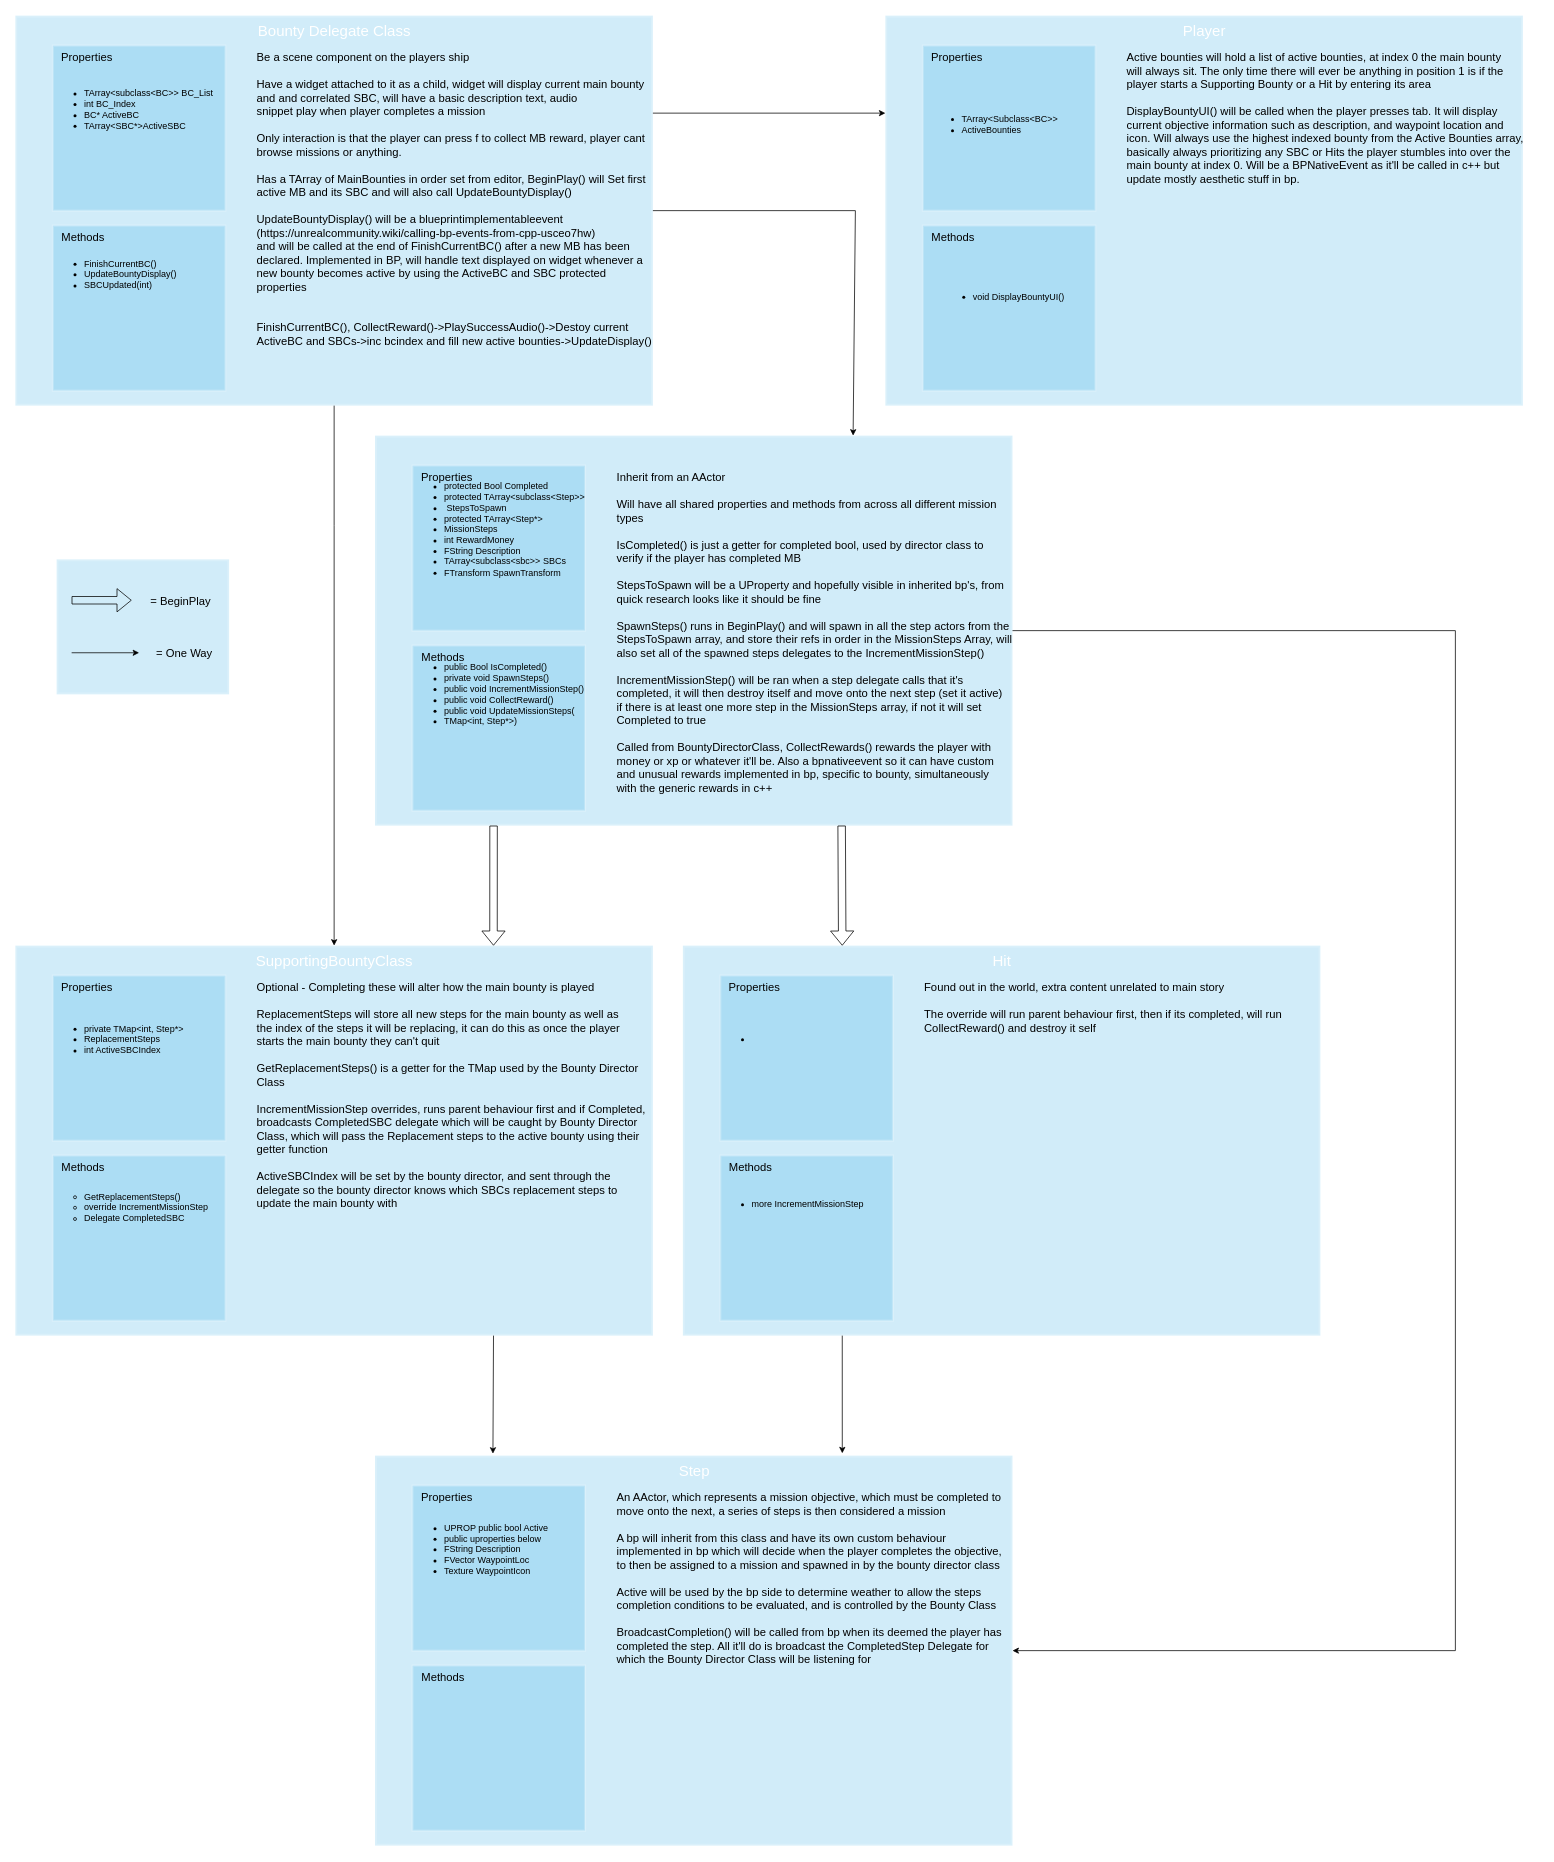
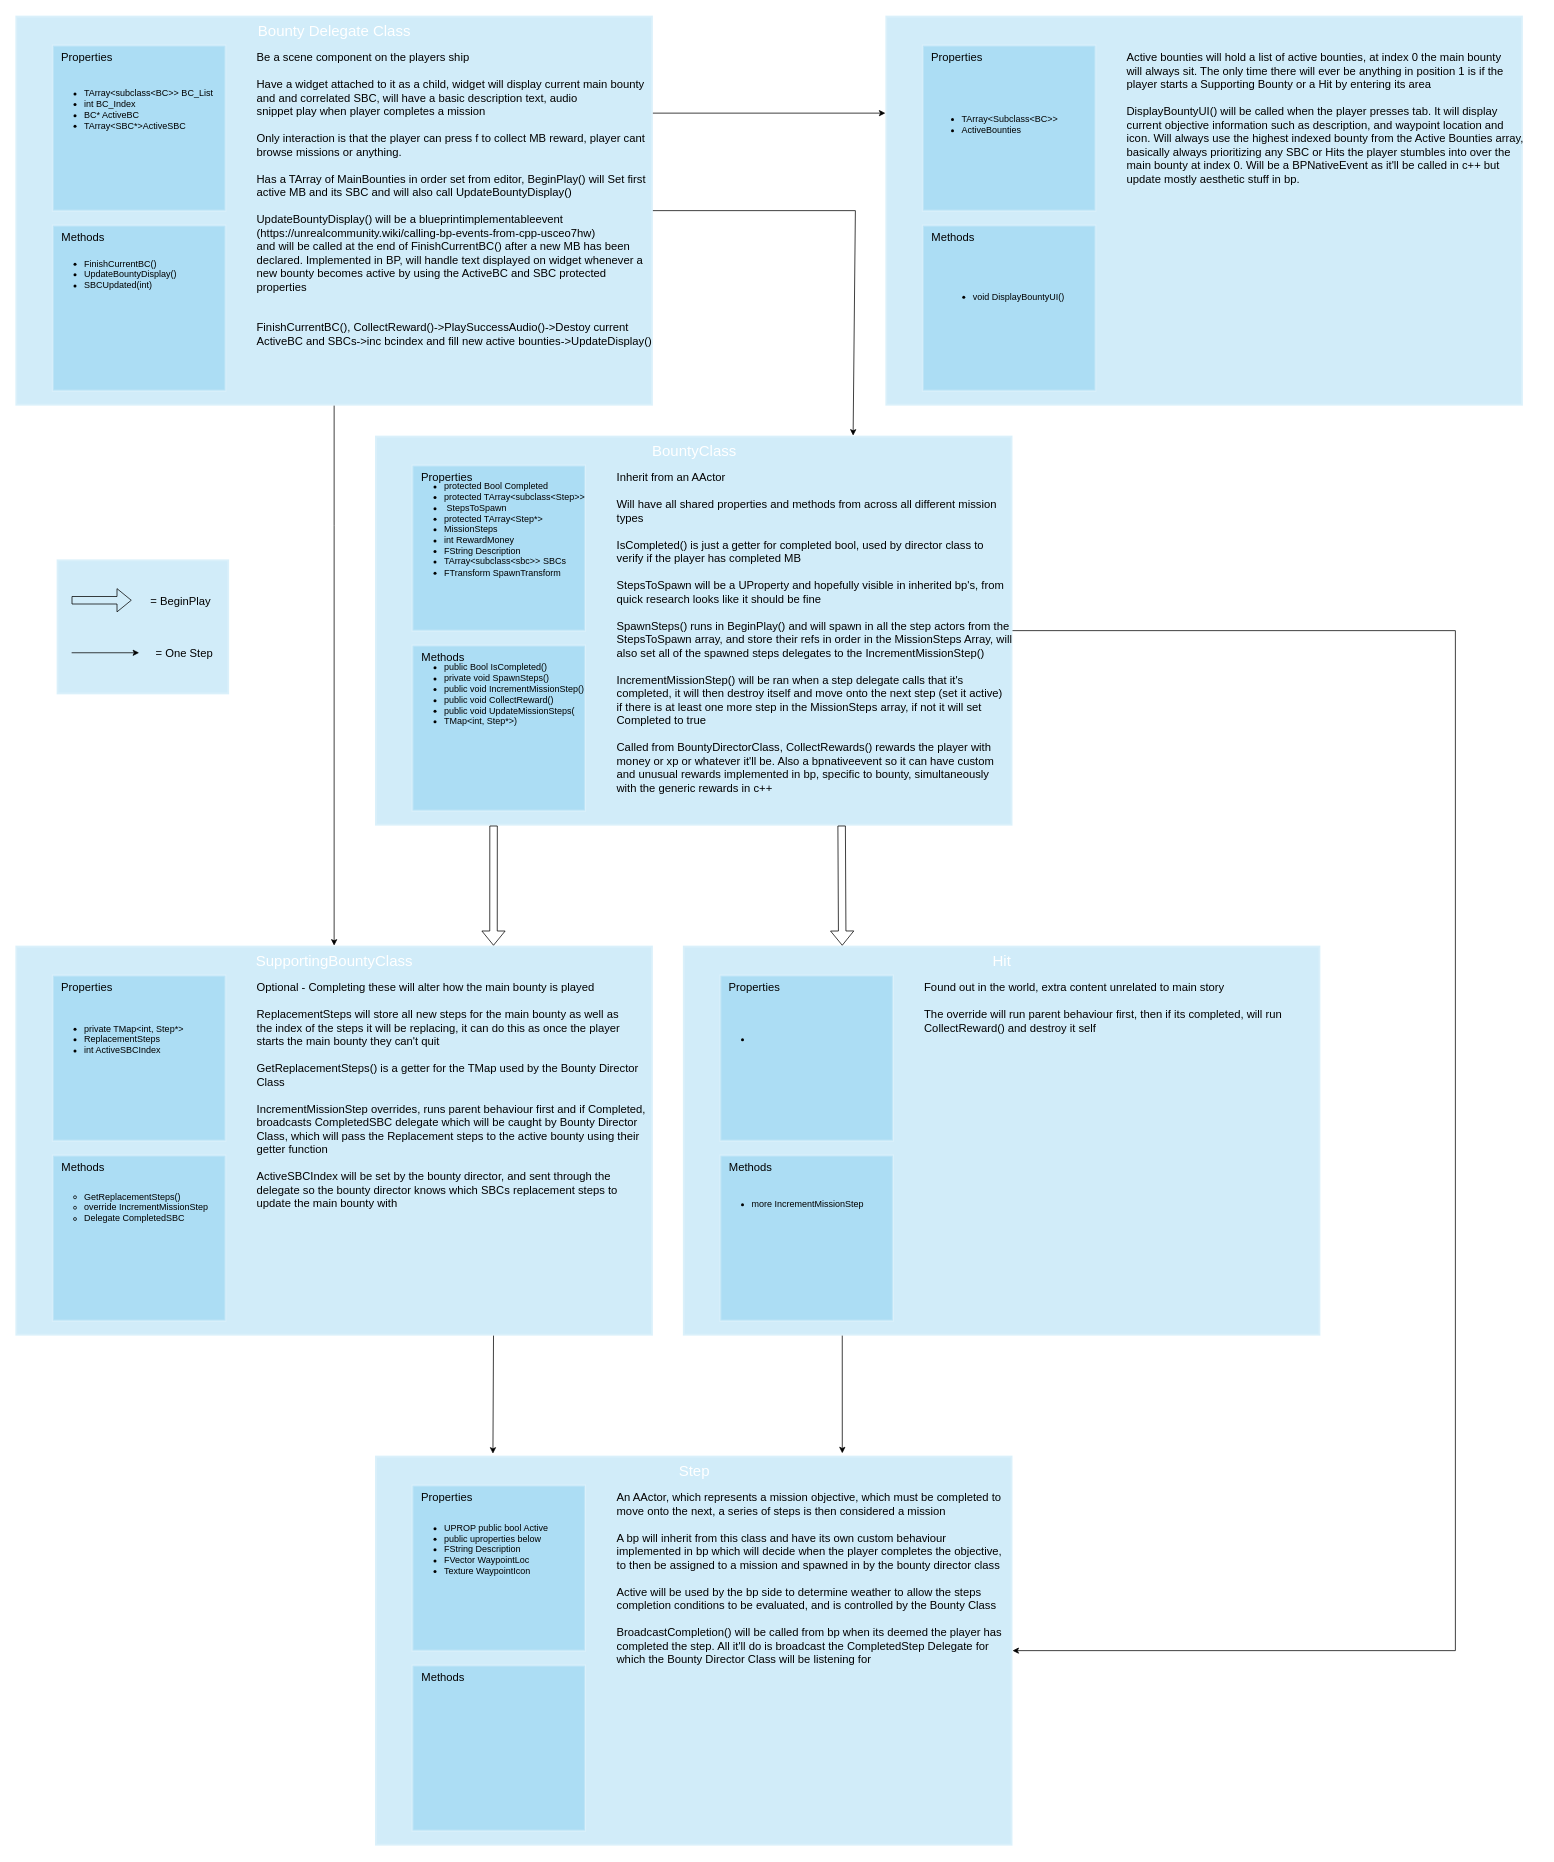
node "Player": removed
node "BountyClass": added
node "= One Way": label "= One Way" -> "= One Step"
